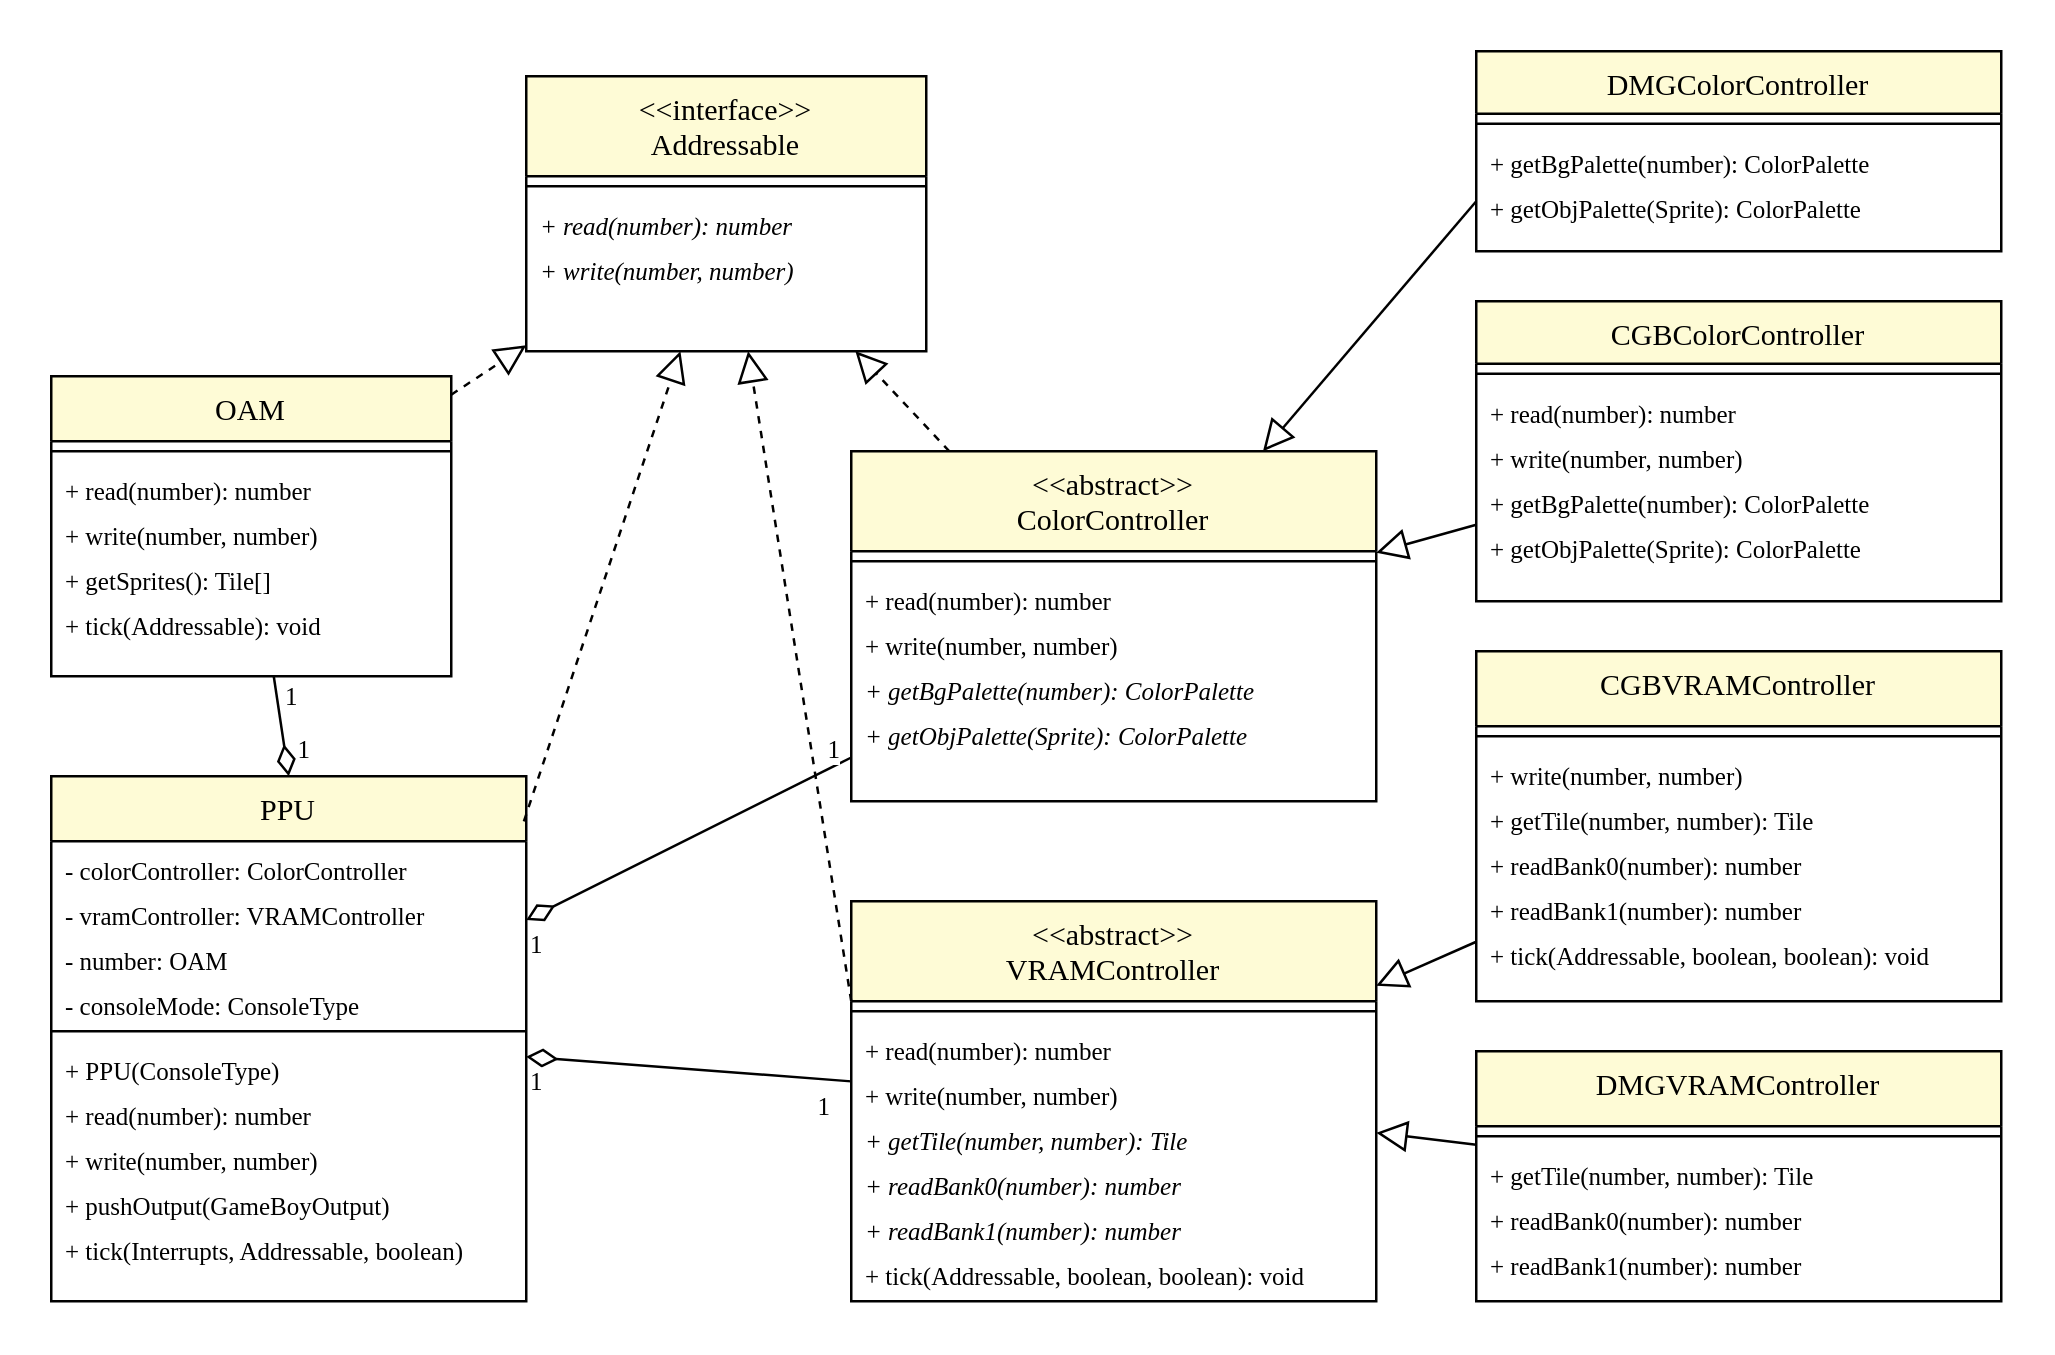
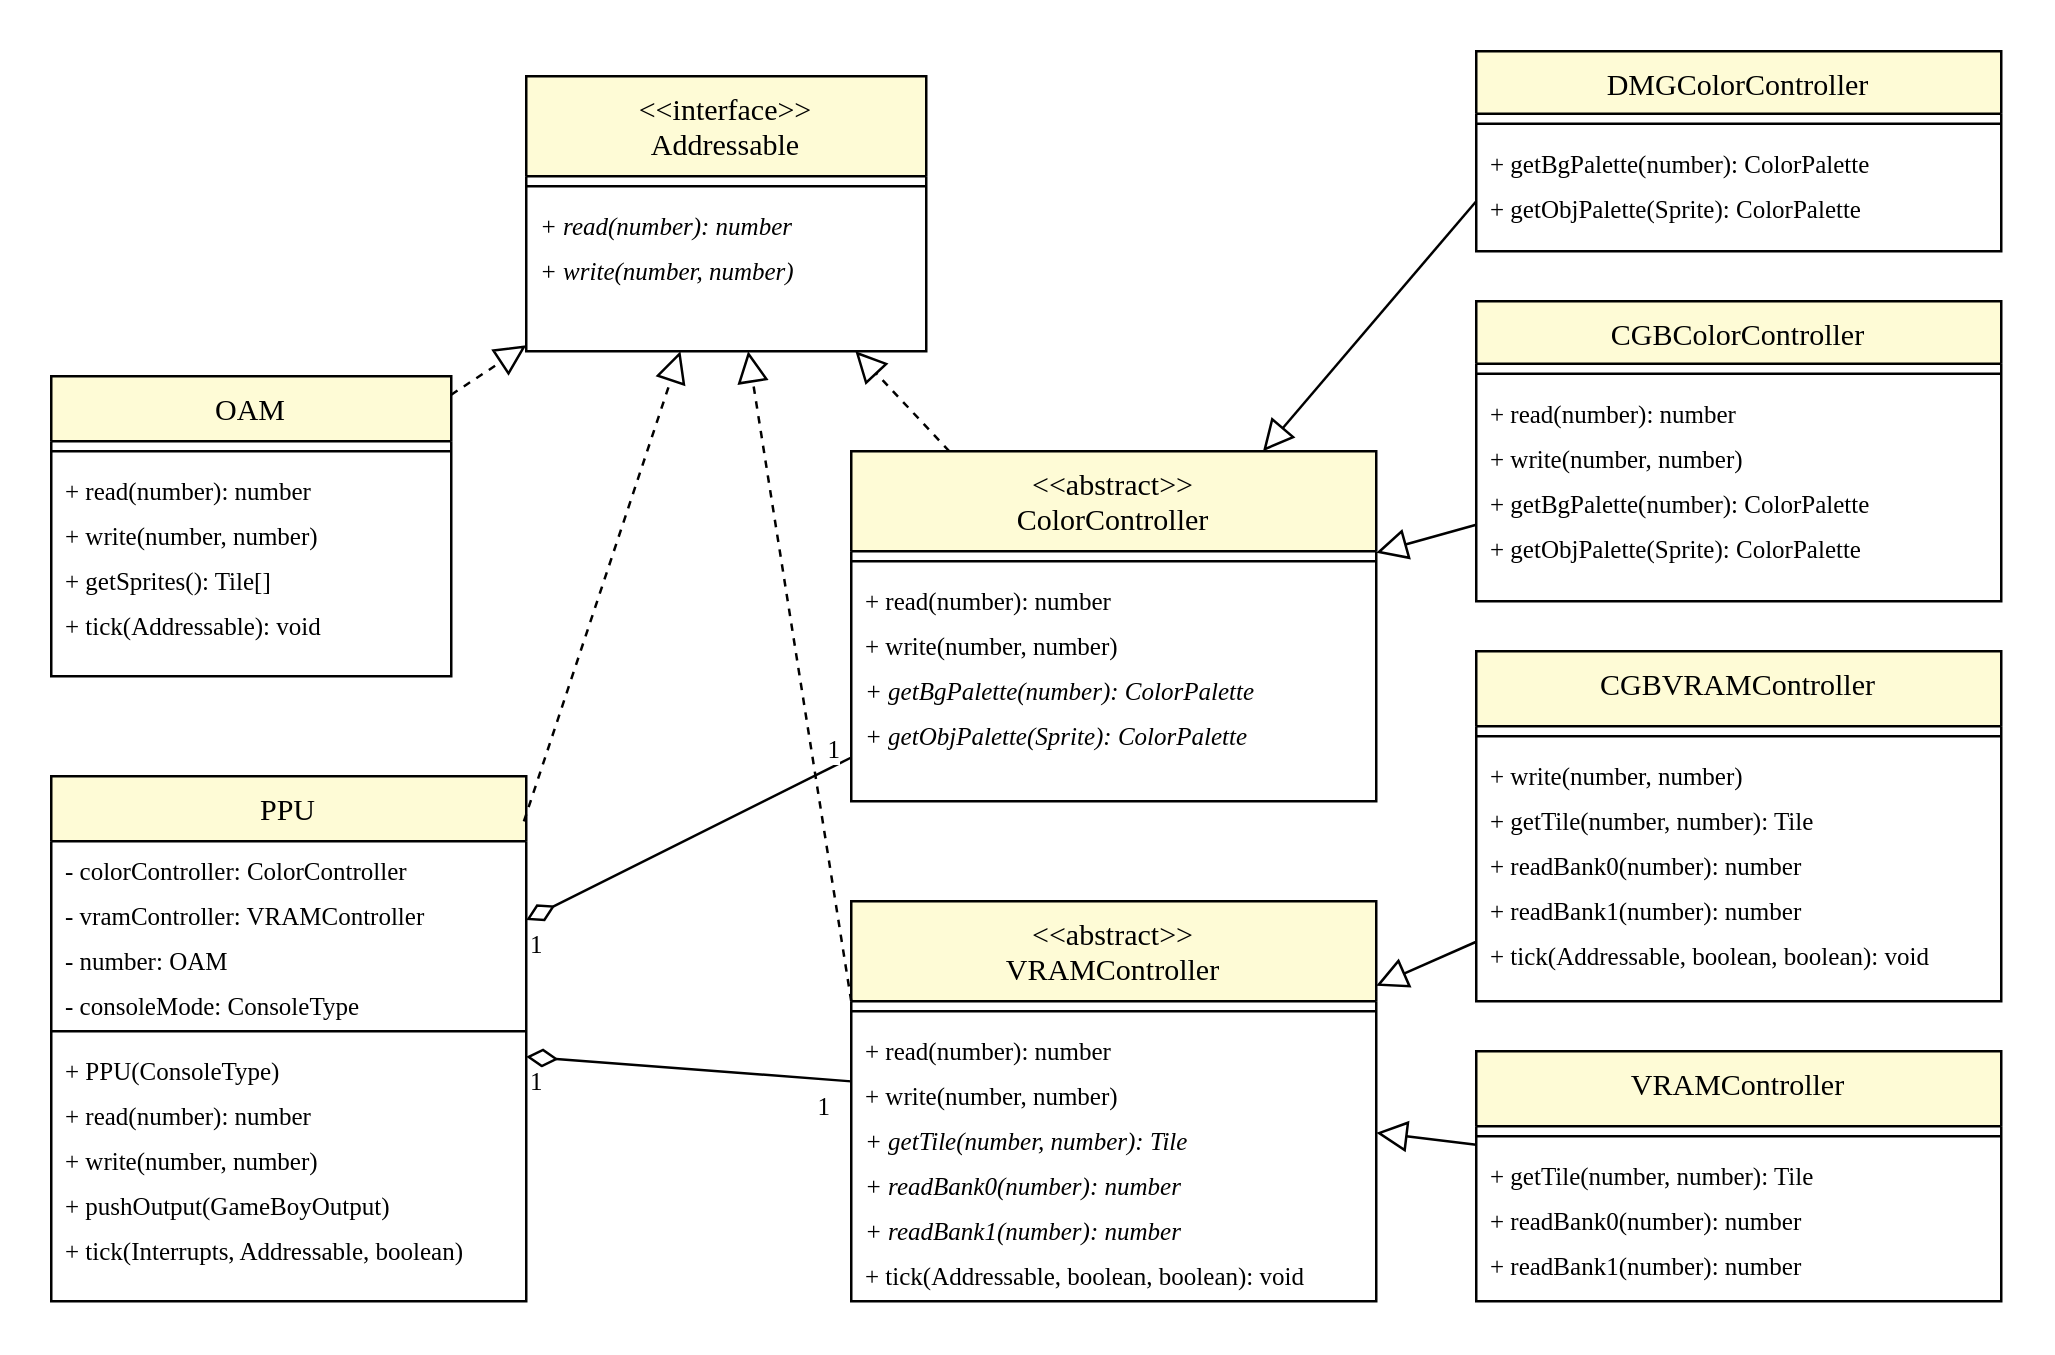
edge "OAM" -> "PPU": removed, labels "1", "1"
node "DMGVRAMController": label "DMGVRAMController" -> "VRAMController"
